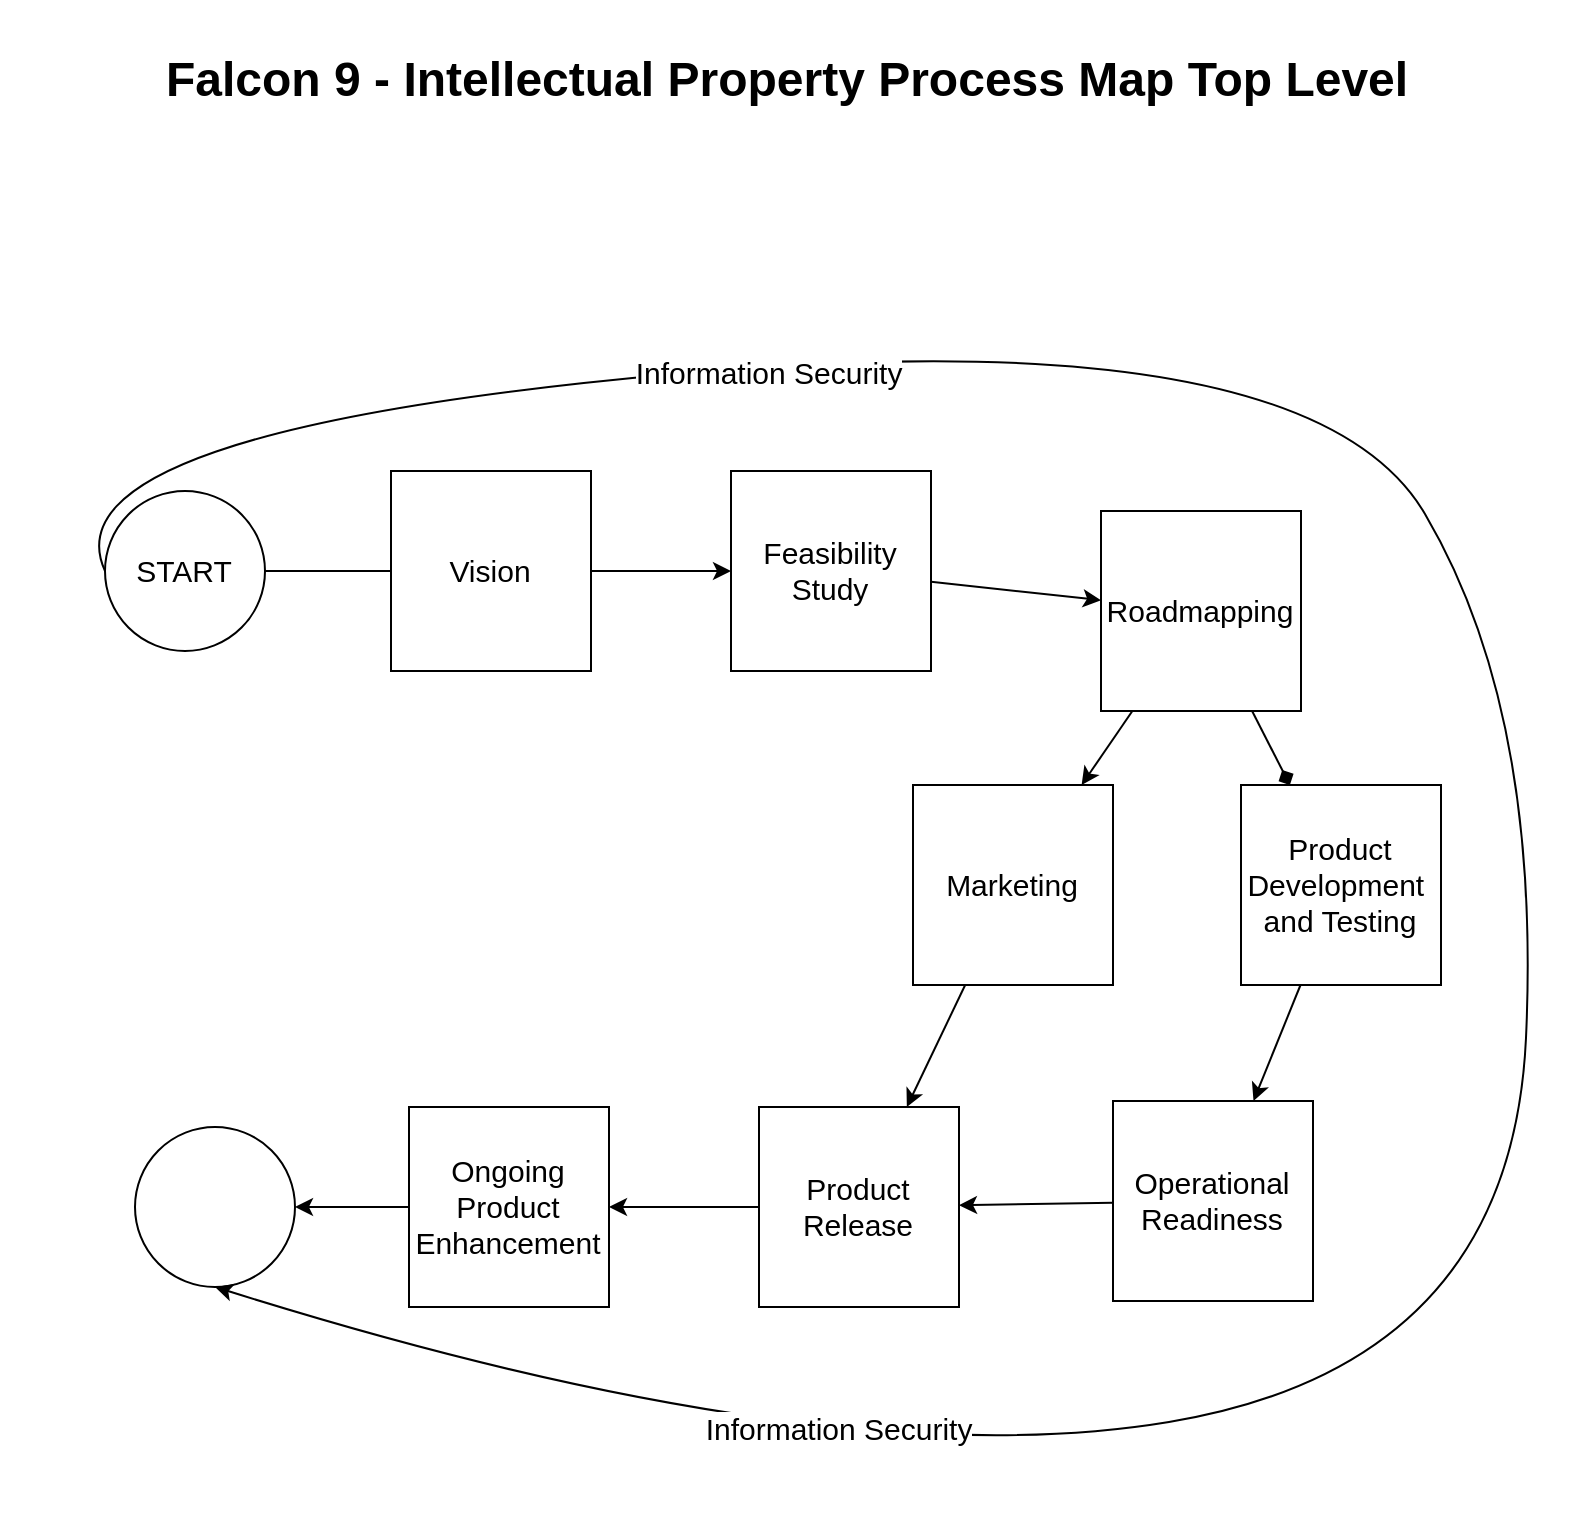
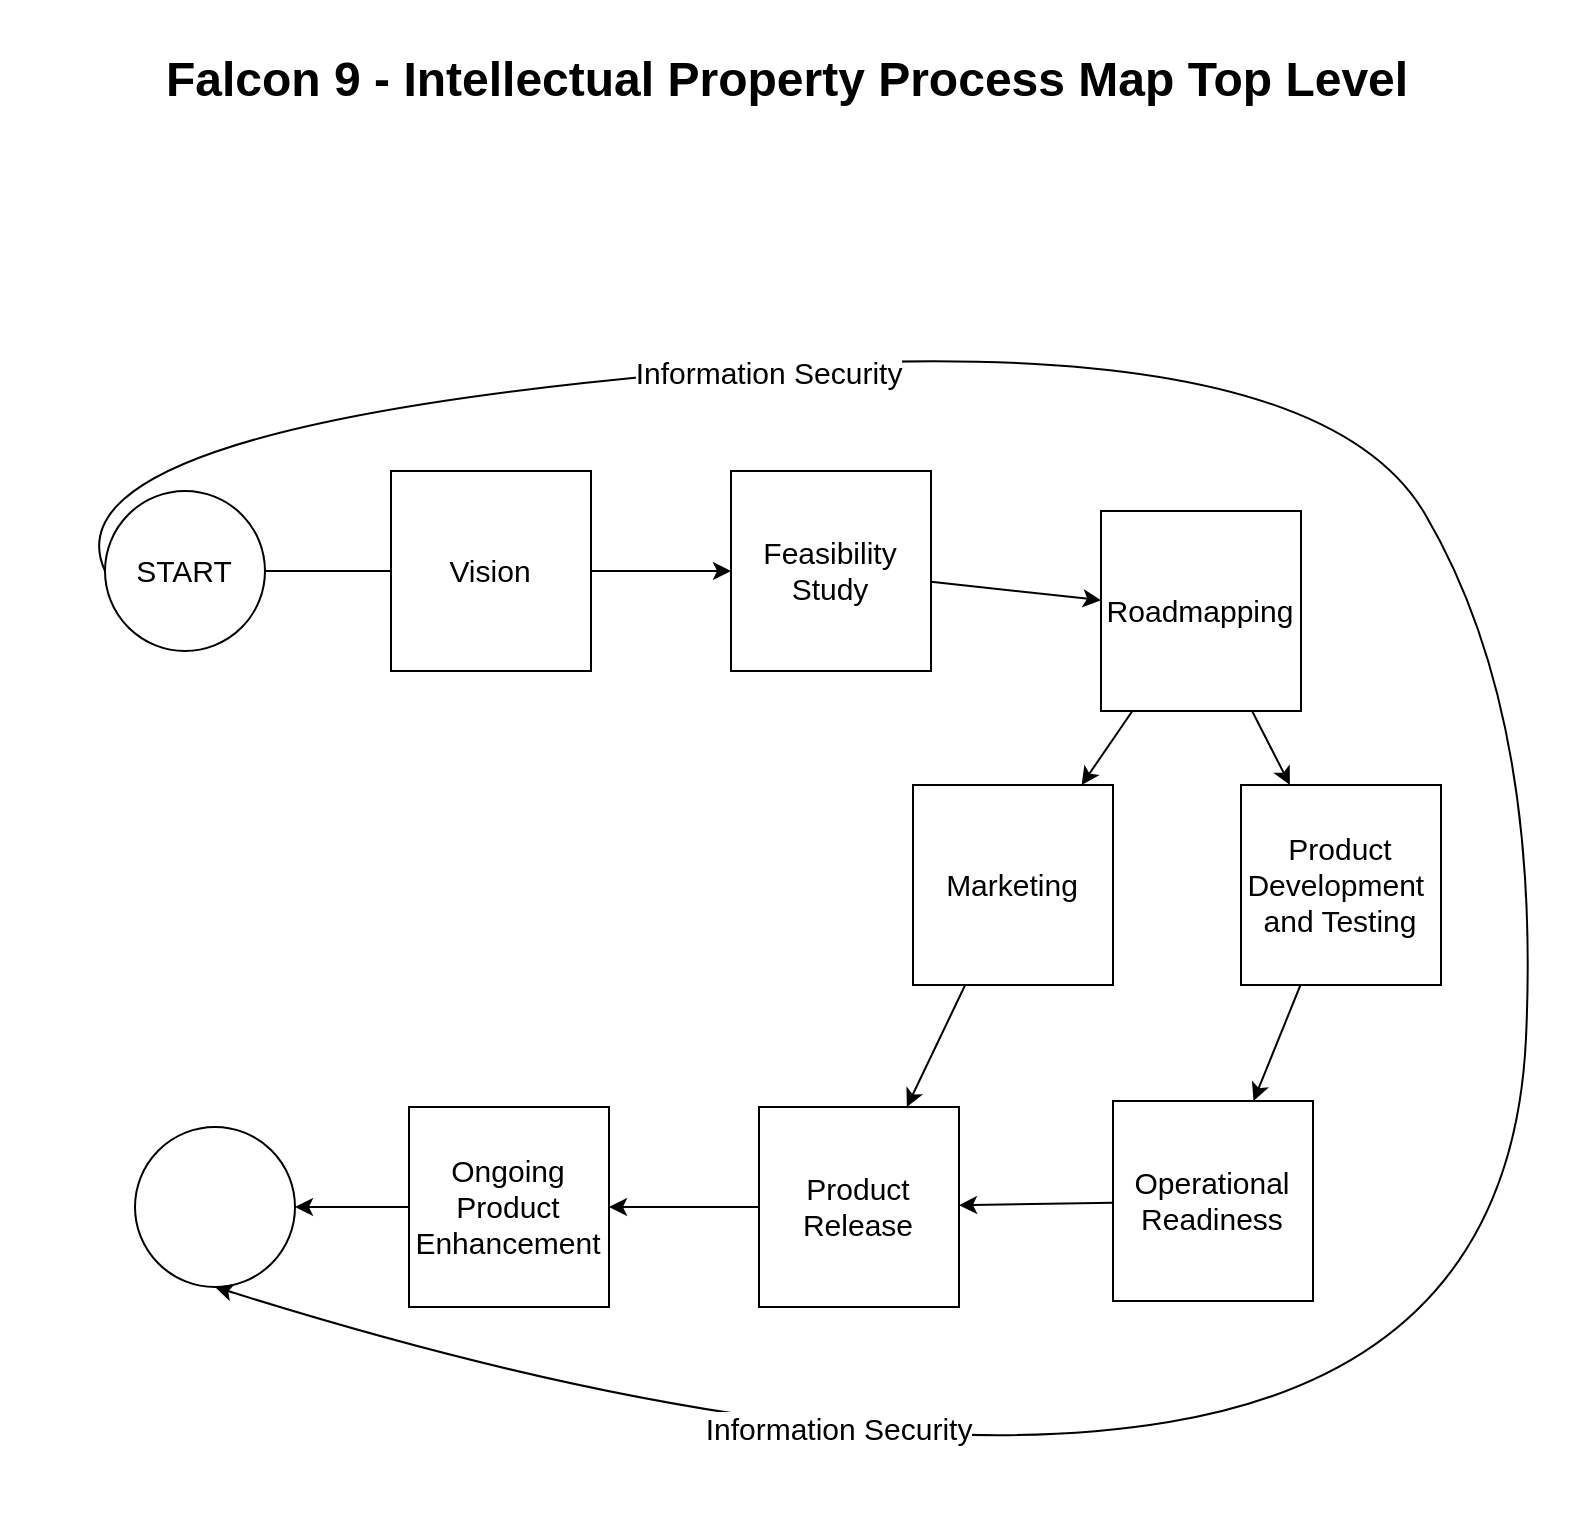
edge "Roadmapping" -> "Product Development and Testing": arrowhead diamond -> classic
